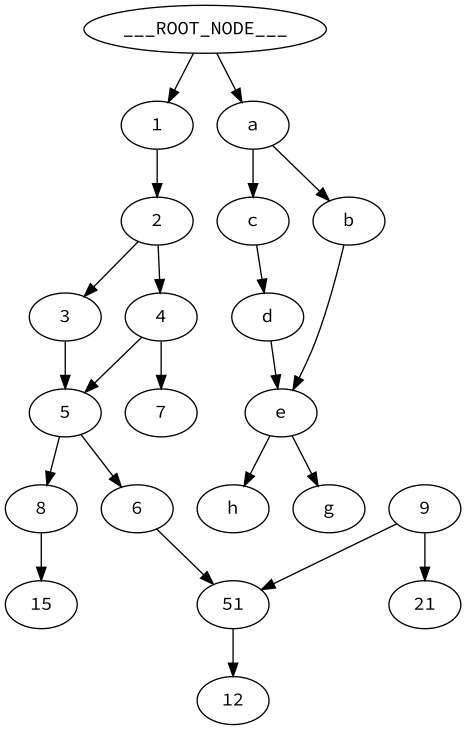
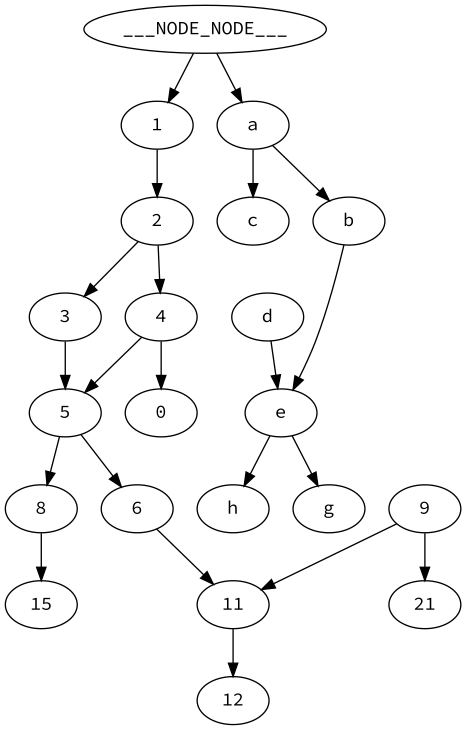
node "___ROOT_NODE___": label "___ROOT_NODE___" -> "___NODE_NODE___"
edge "c" -> "d": removed
node "7": label "7" -> "0"
node "51": label "51" -> "11"
